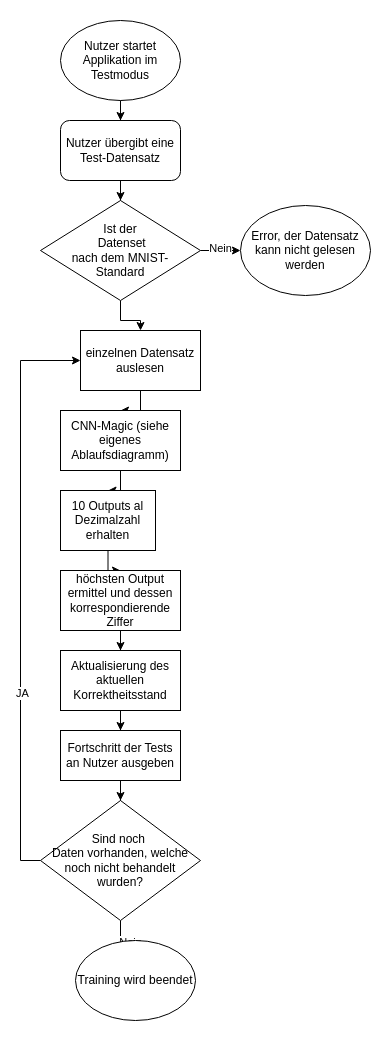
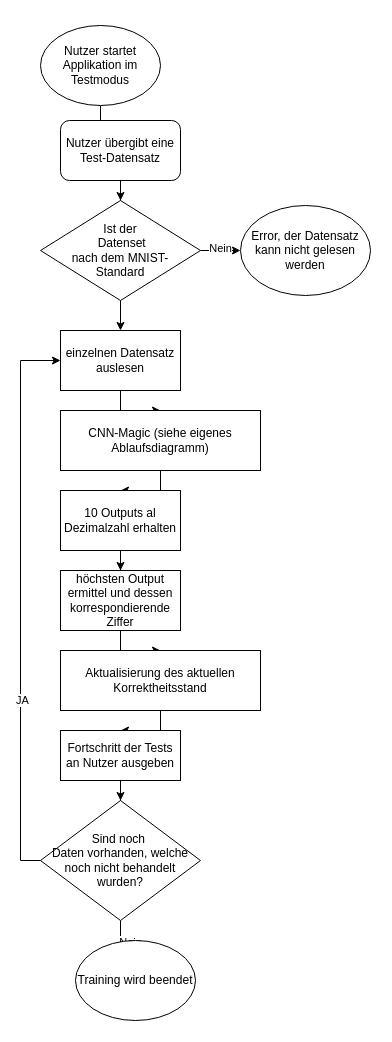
node "Nutzer startet Applikation im Testmodus": moved (121, 61) -> (101, 66)
node "einzelnen Datensatz auslesen": moved (141, 361) -> (121, 361)
node "CNN-Magic (siehe eigenes Ablaufsdiagramm)": size 120x60 -> 200x60
node "10 Outputs al Dezimalzahl erhalten": size 95x60 -> 120x60
node "Aktualisierung des aktuellen Korrektheitsstand": size 120x60 -> 200x60
